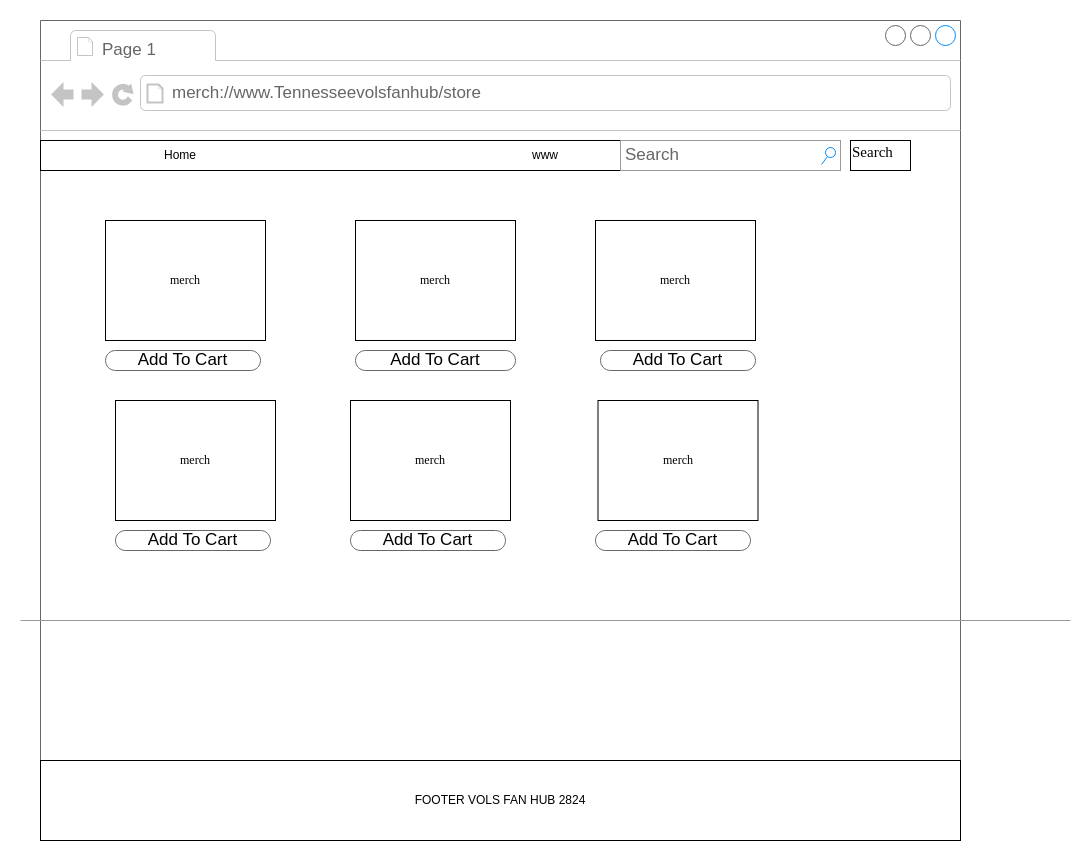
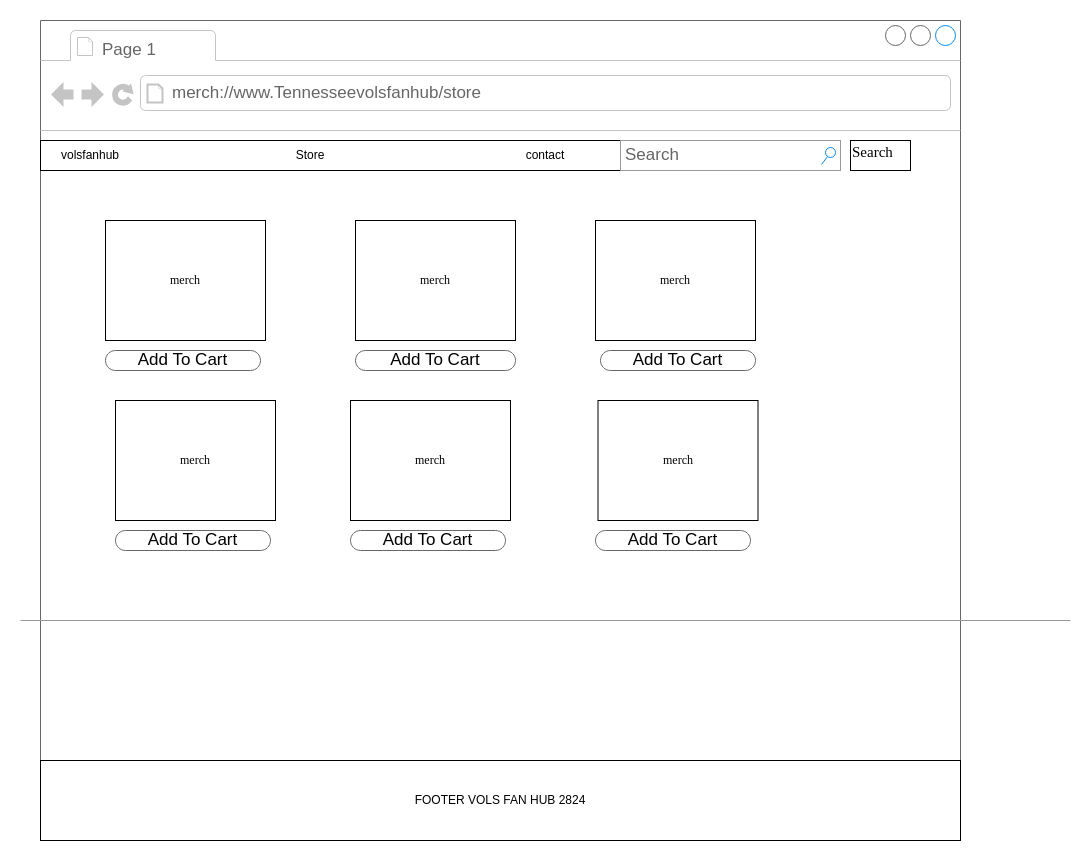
node "volsfanhub": added
node "Home": removed
node "Store": added
node "www": label "www" -> "contact"
